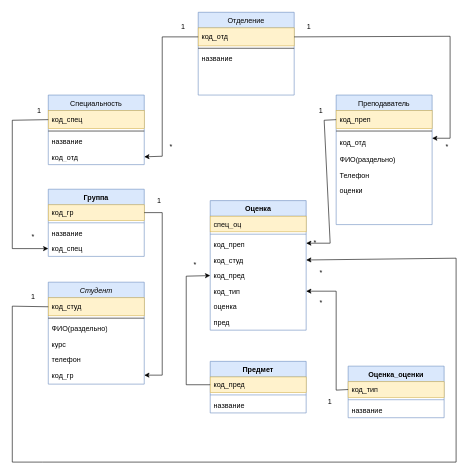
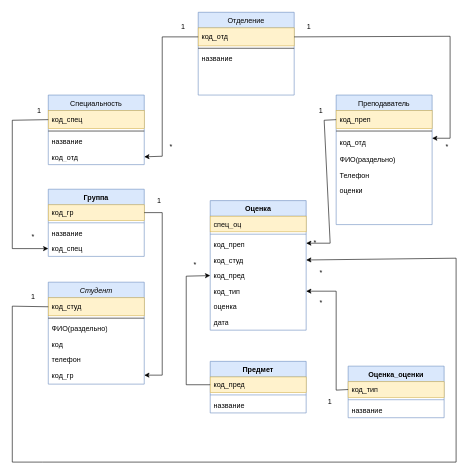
node "пред": label "пред" -> "дата"
node "курс": label "курс" -> "код"
